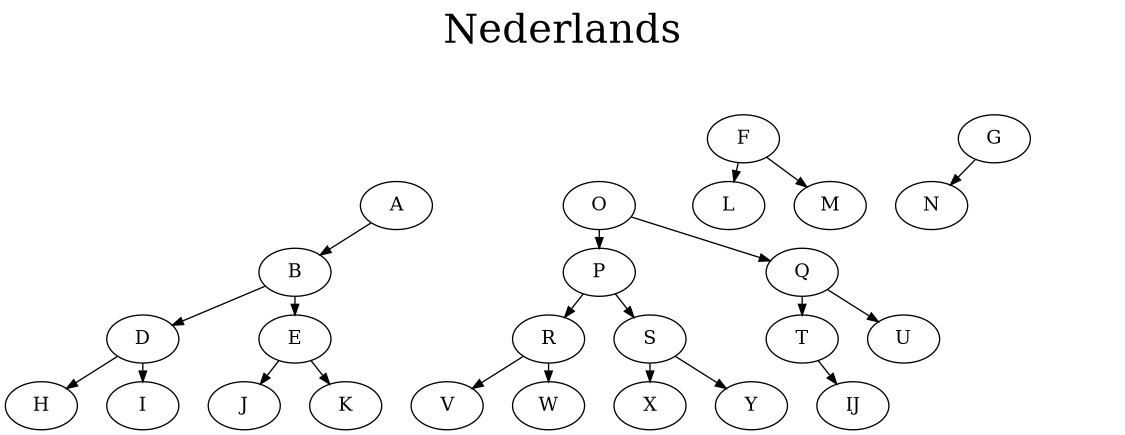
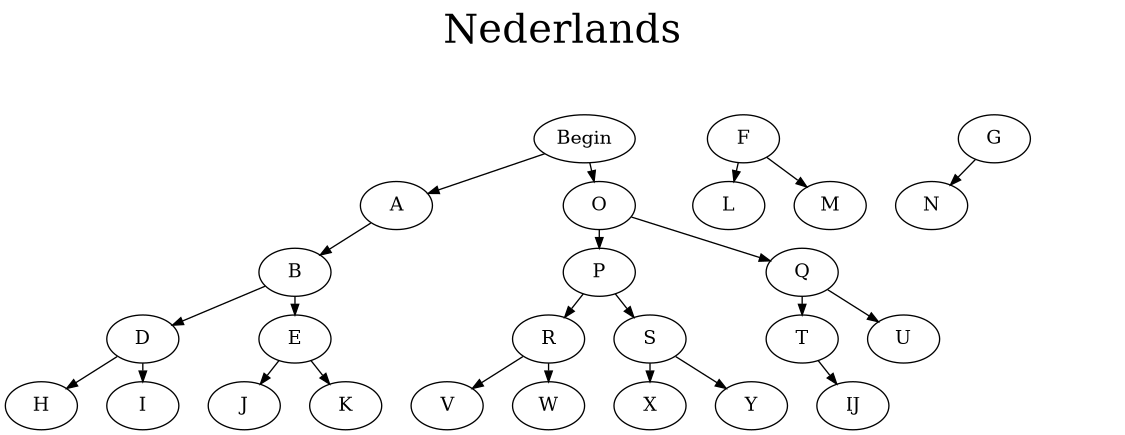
node "Begin": added
